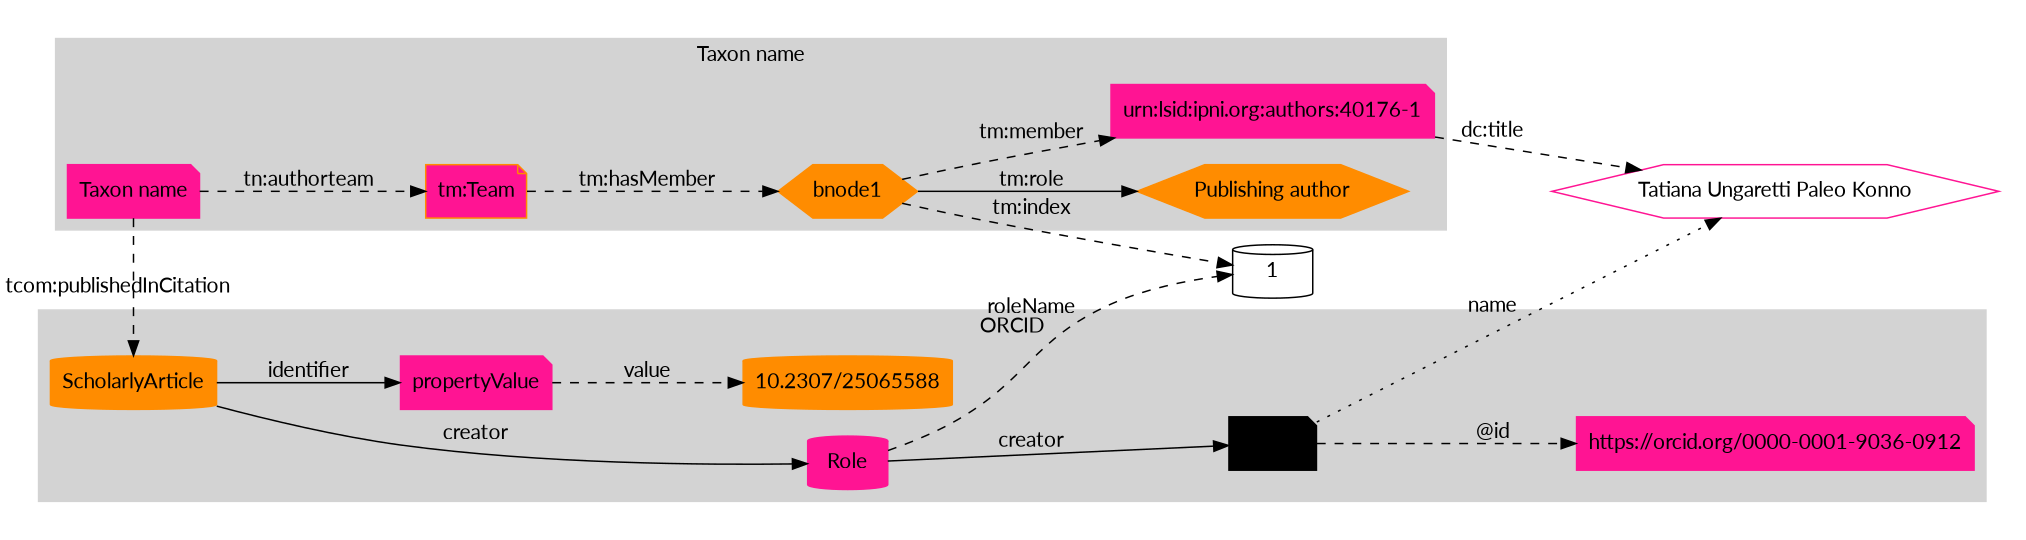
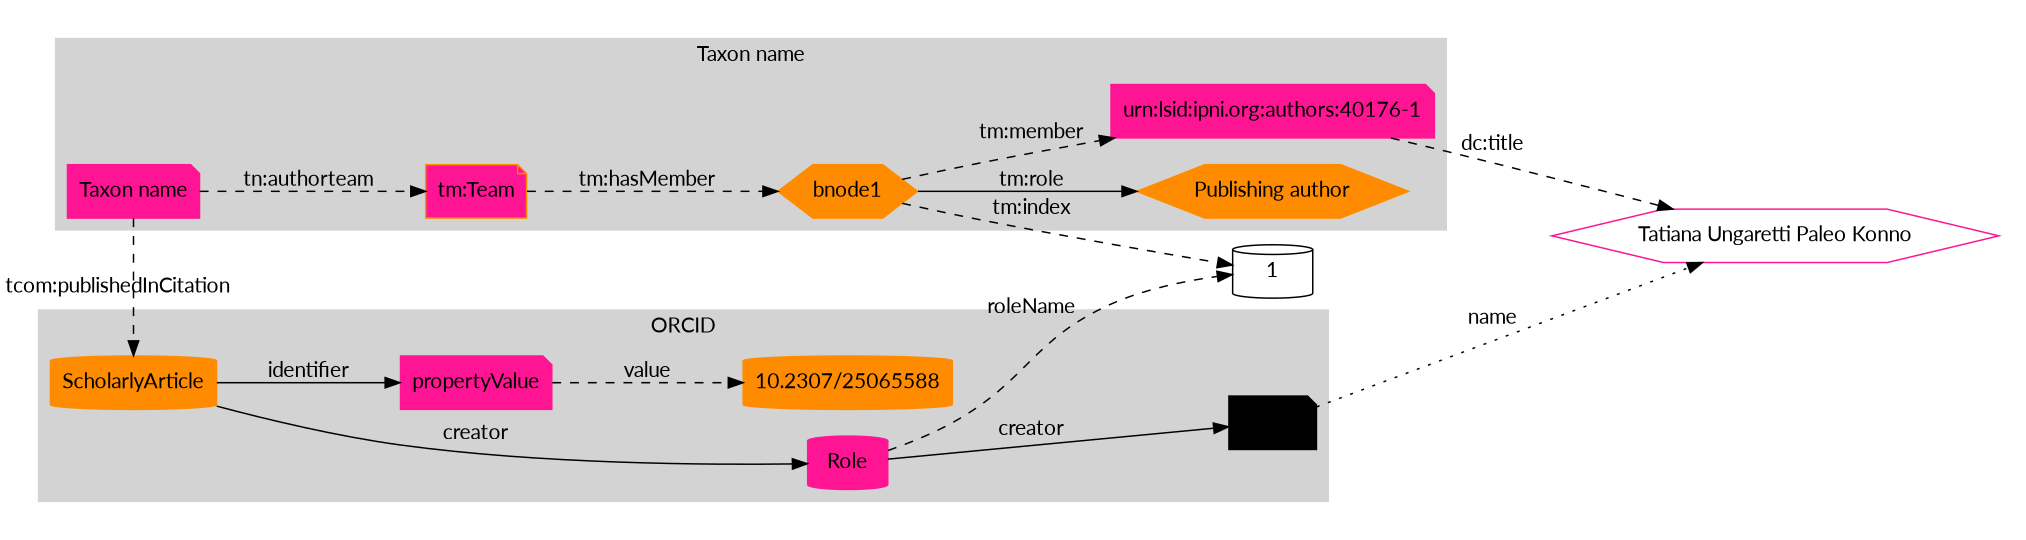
node "https://orcid.org/0000-0001-9036-0912": removed
